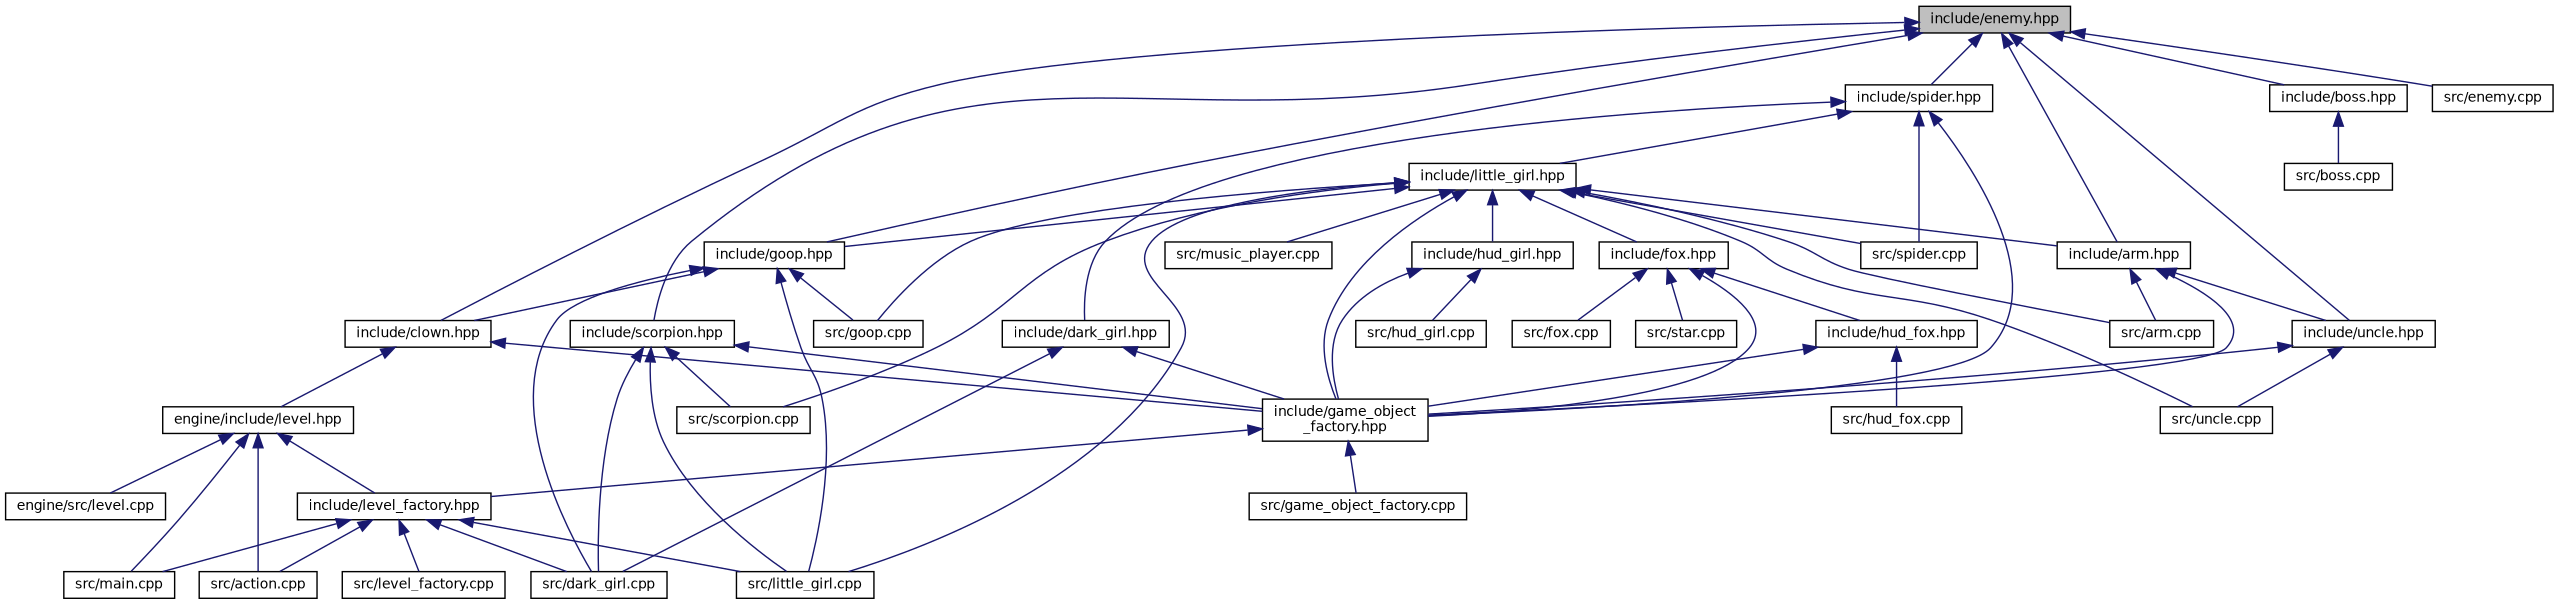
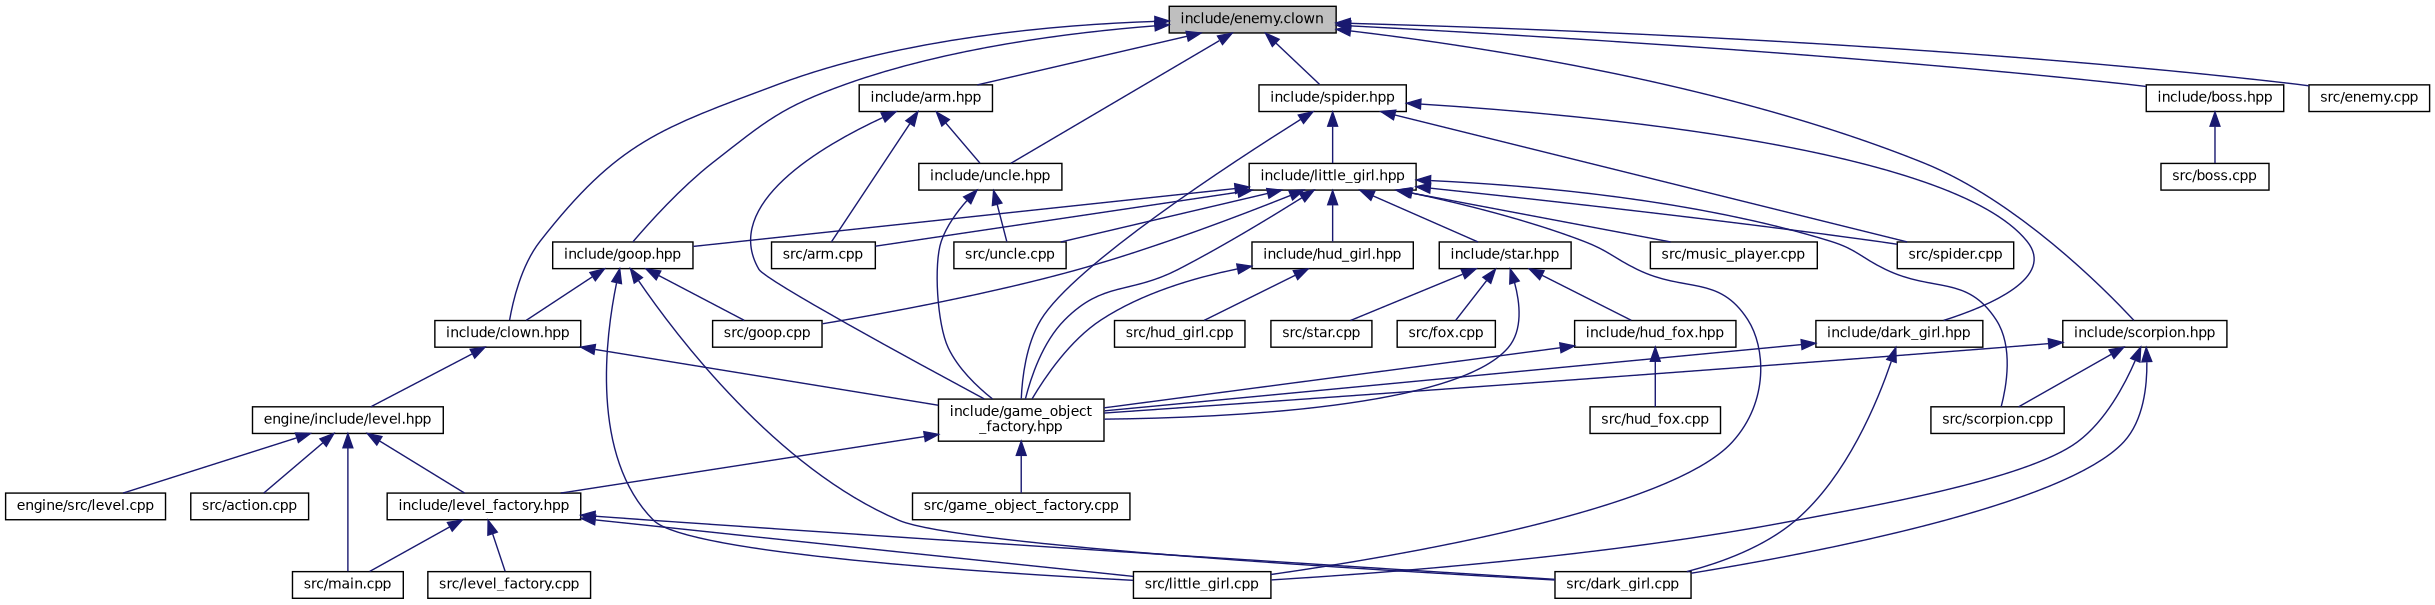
node "include/enemy.hpp": label "include/enemy.hpp" -> "include/enemy.clown"
edge "include/arm.hpp" -> "include/little_girl.hpp": removed
node "include/fox.hpp": label "include/fox.hpp" -> "include/star.hpp"
edge "src/action.cpp" -> "include/level_factory.hpp": removed
